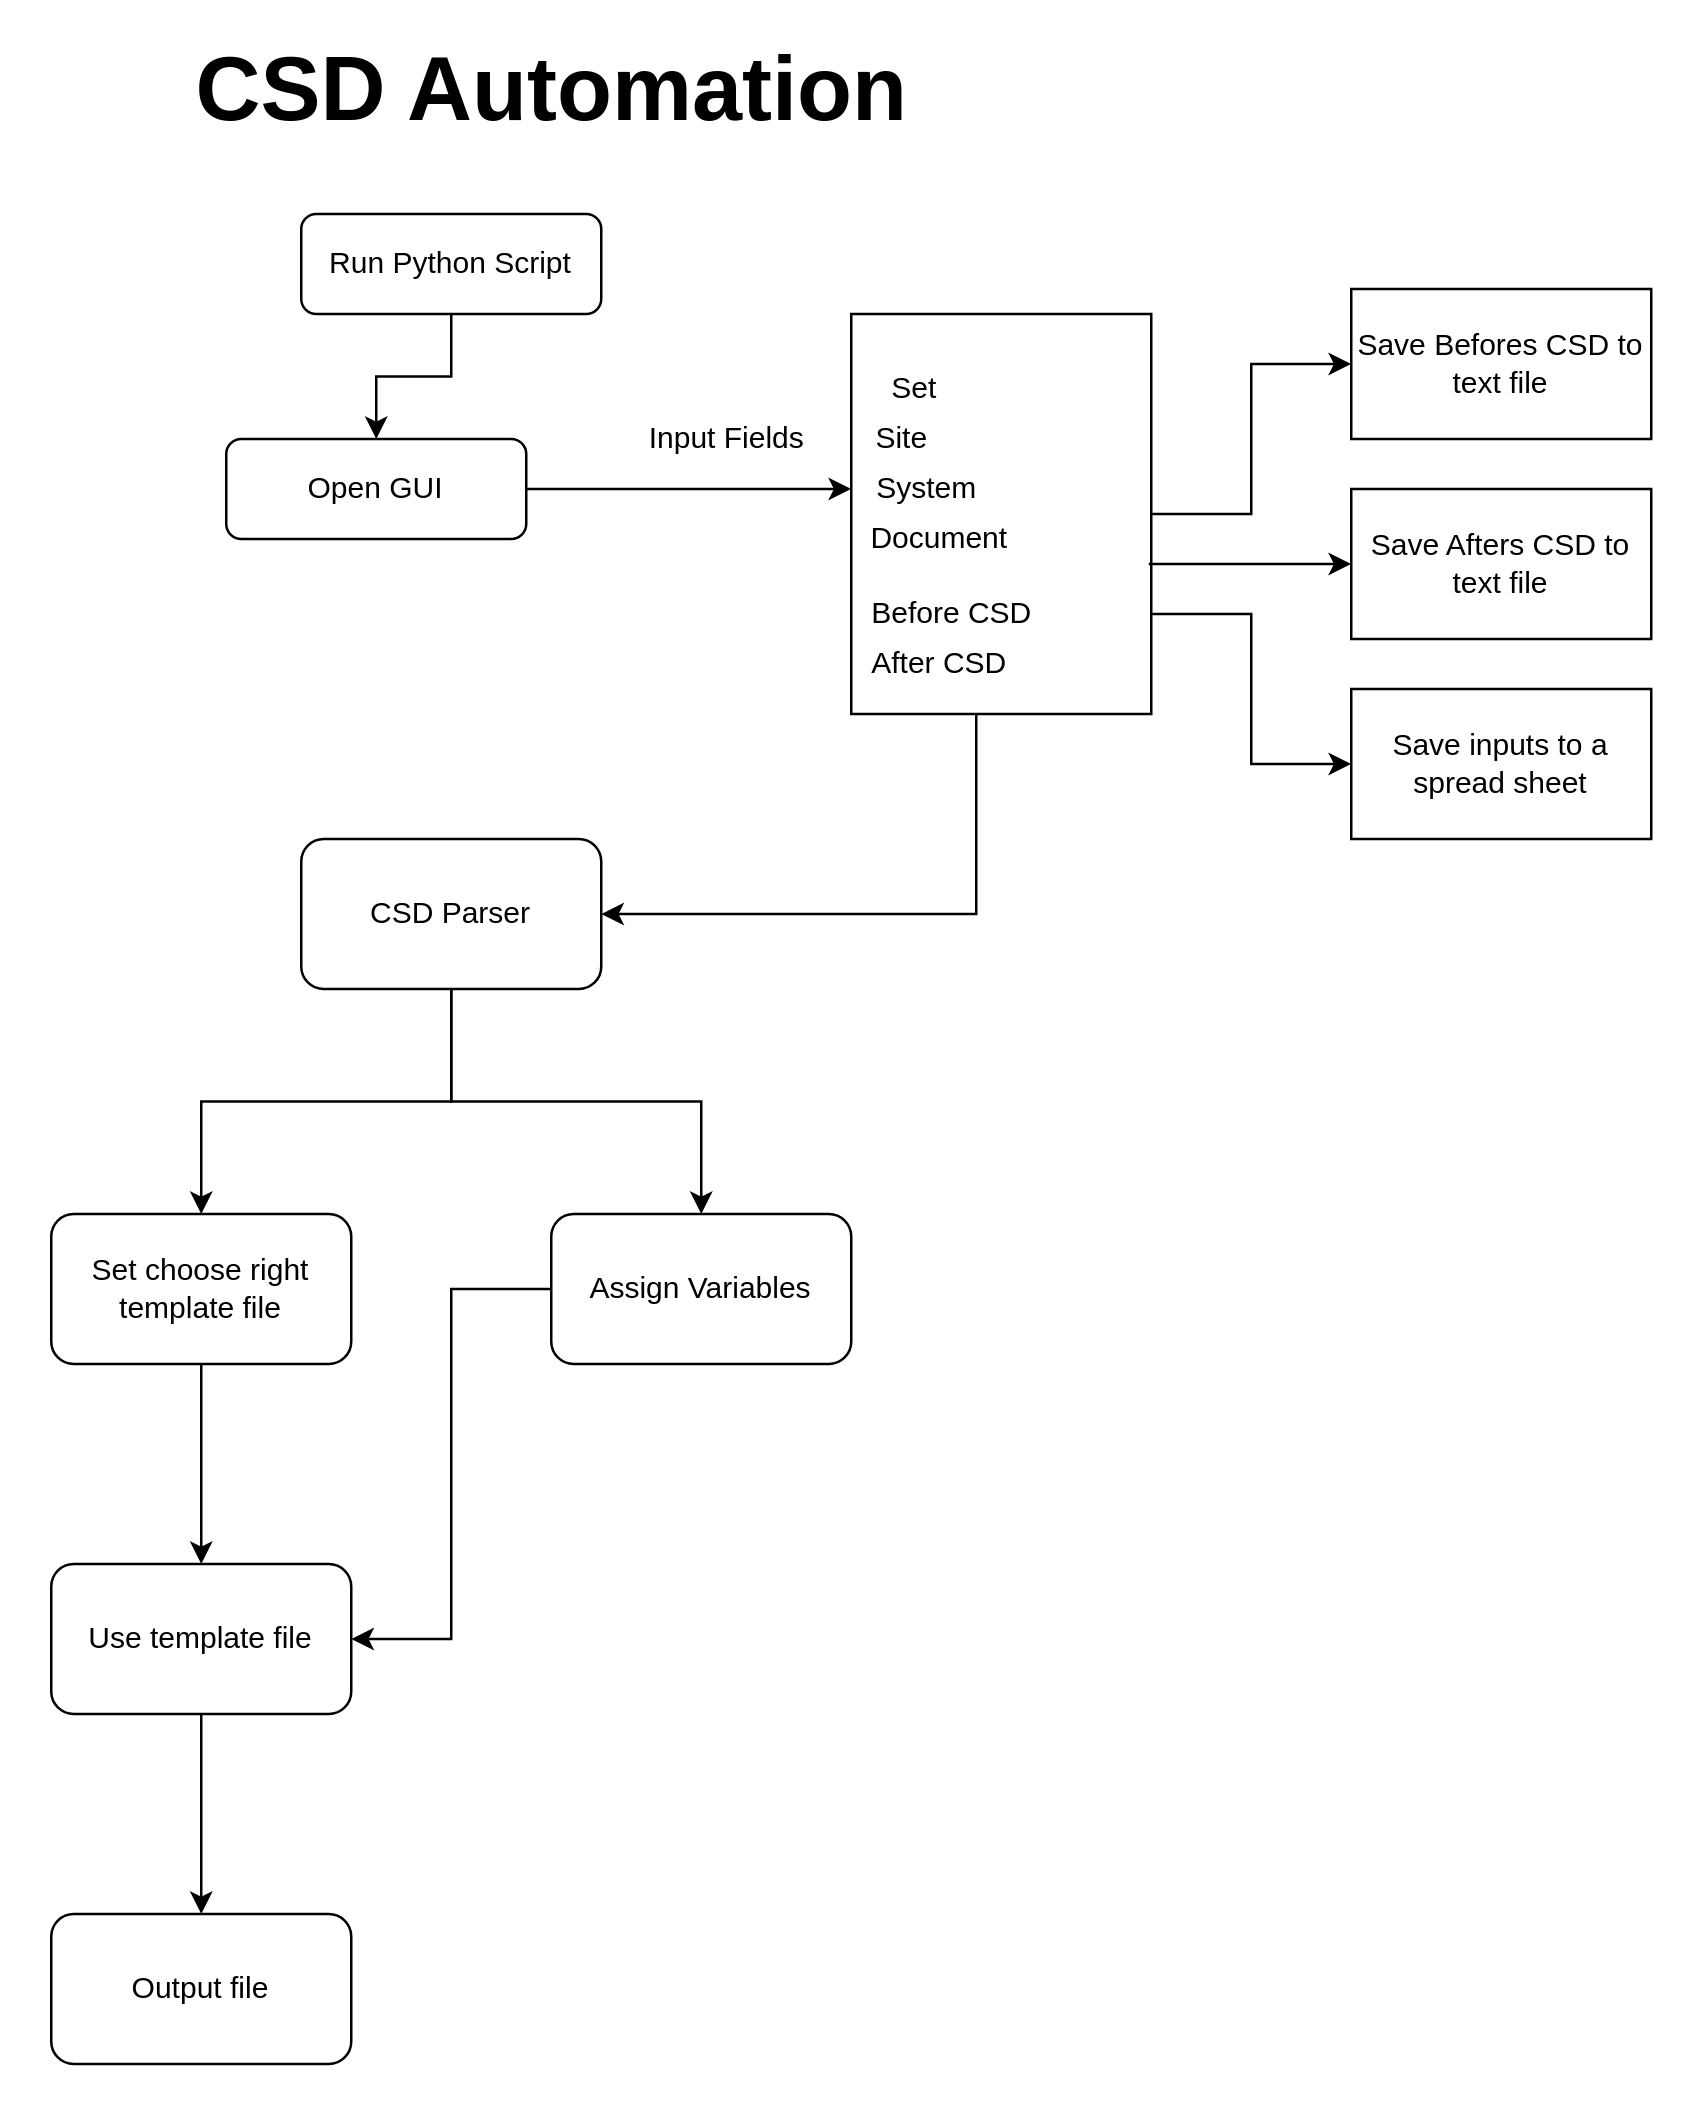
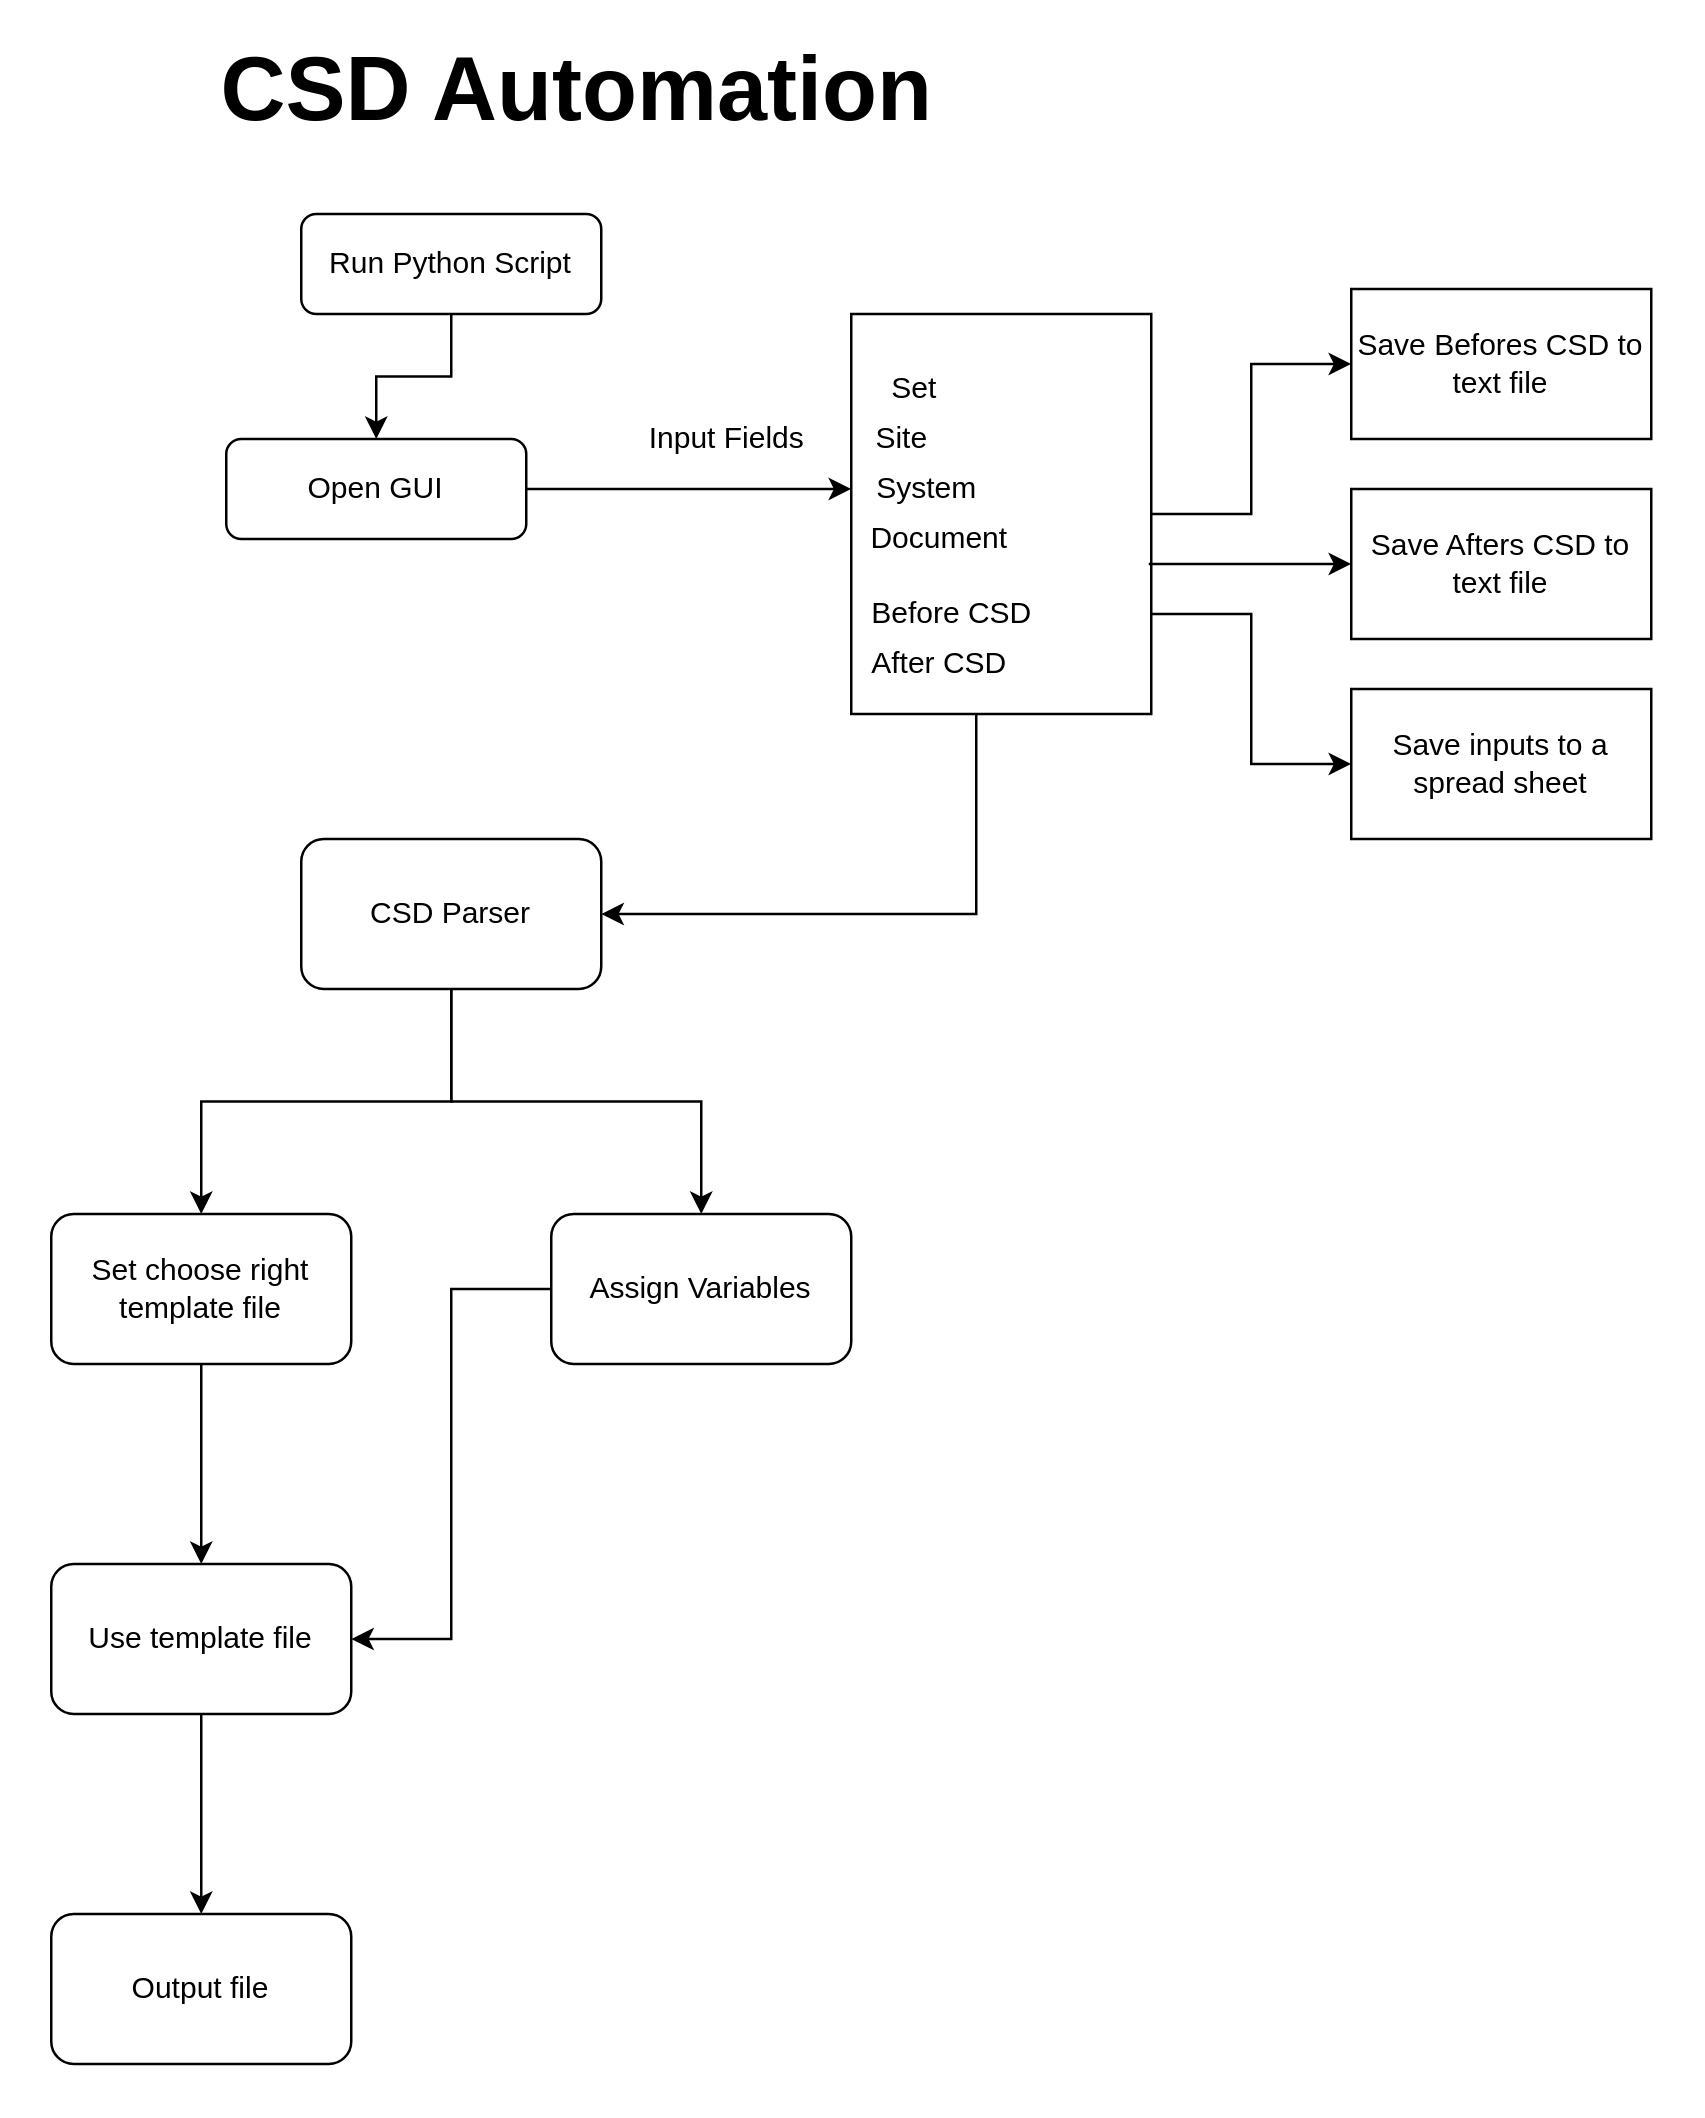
node "CSD Automation": moved (551, 89) -> (576, 89)
